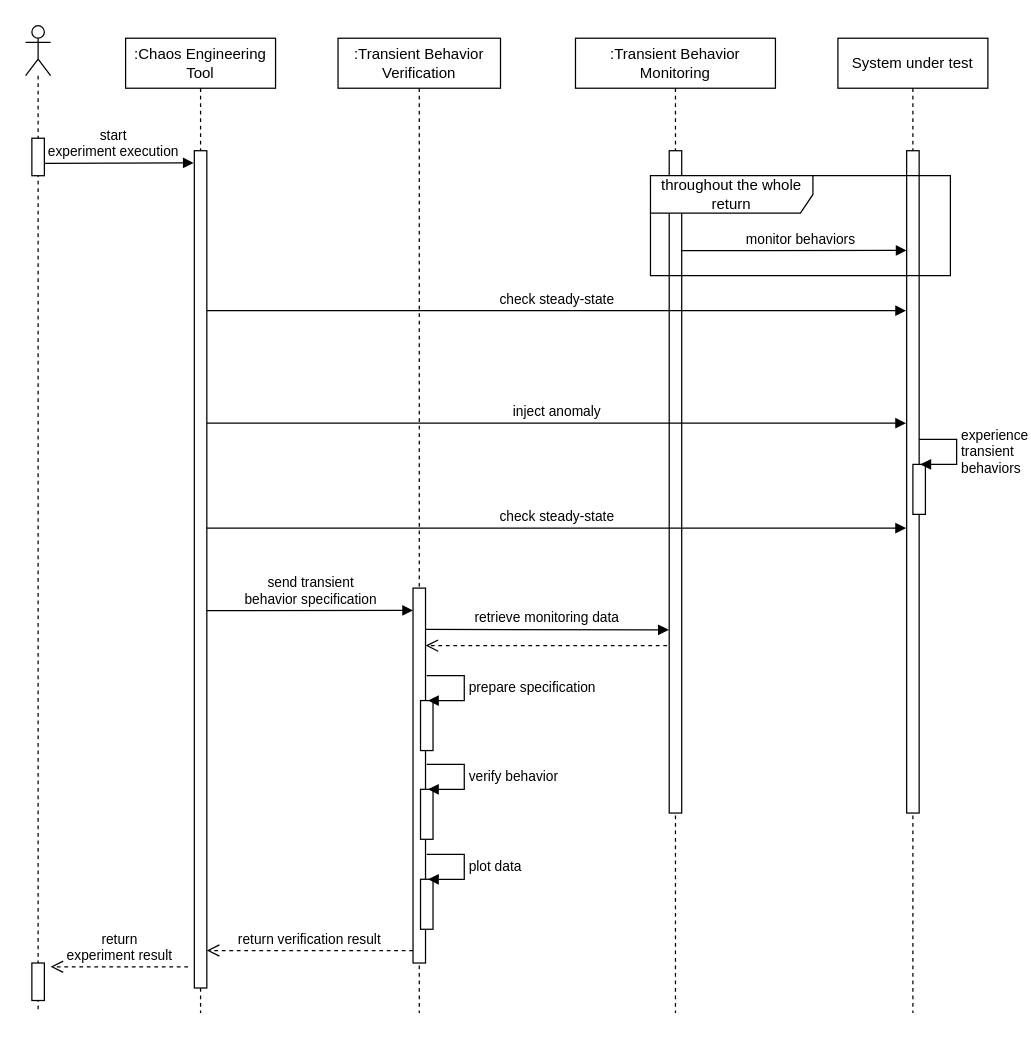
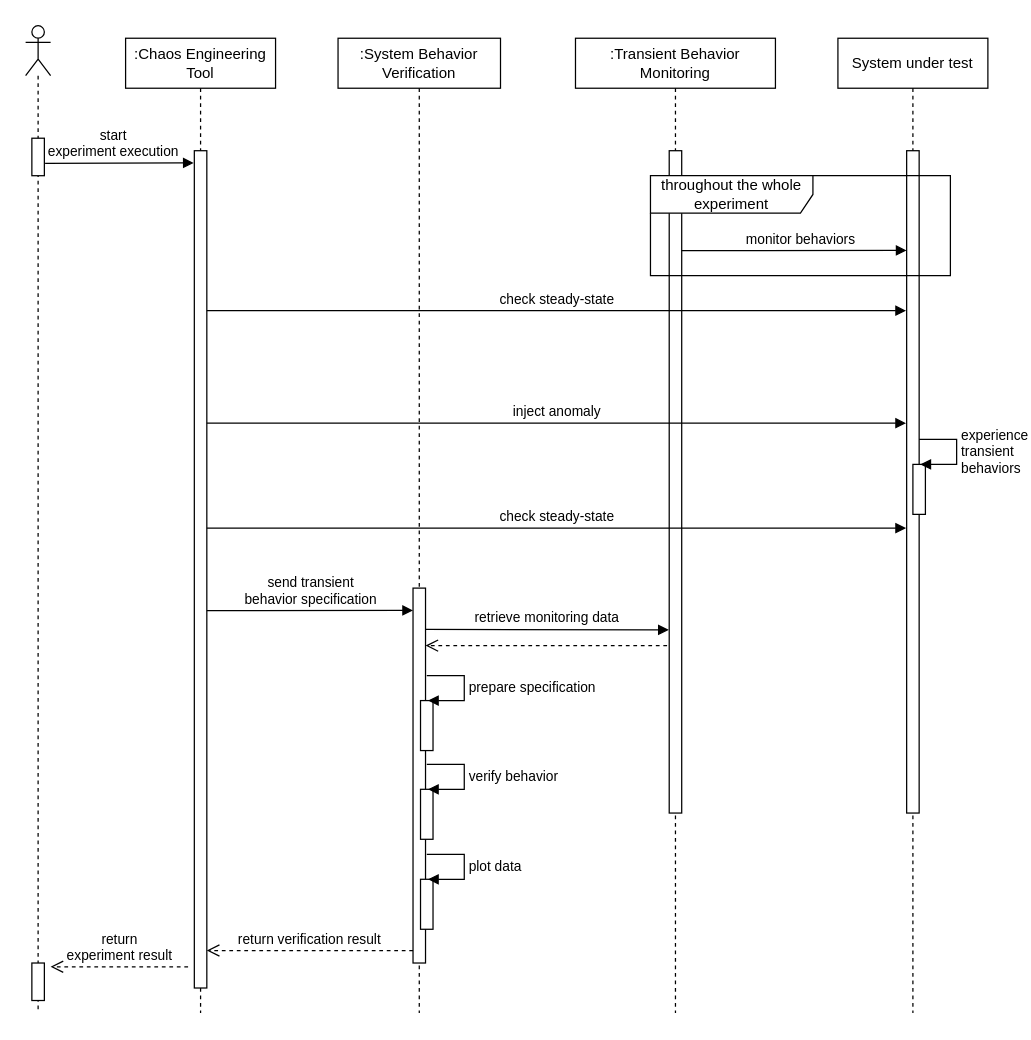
node ":Transient Behavior Verification": label ":Transient Behavior Verification" -> ":System Behavior Verification"
node "throughout the whole return": label "throughout the whole return" -> "throughout the whole experiment"
